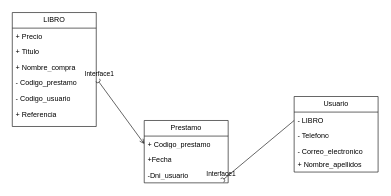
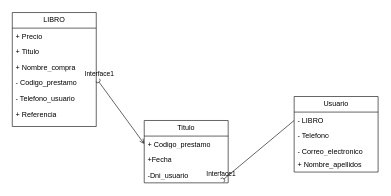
node "- Codigo_usuario": label "- Codigo_usuario" -> "- Telefono_usuario"
node "Prestamo": label "Prestamo" -> "Titulo"
